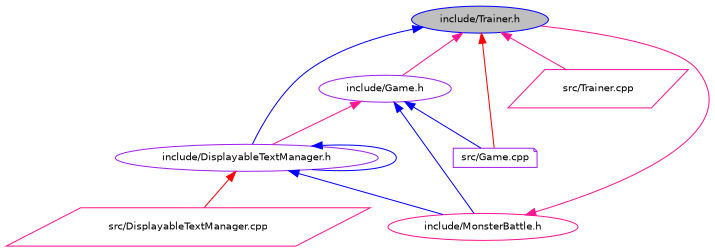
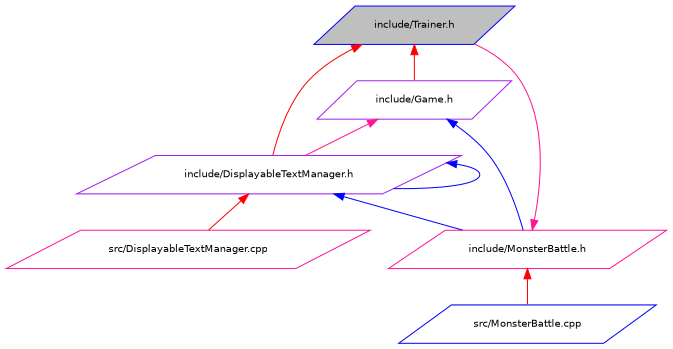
node "include/Trainer.h": shape ellipse -> parallelogram
edge "include/Game.h" -> "include/Trainer.h": color deeppink -> red
edge "include/DisplayableTextManager.h" -> "include/Trainer.h": color blue -> red
node "include/Game.h": shape ellipse -> parallelogram
node "src/Trainer.cpp": removed
node "include/DisplayableTextManager.h": shape ellipse -> parallelogram
node "src/Game.cpp": removed
node "include/MonsterBattle.h": shape ellipse -> parallelogram
node "src/MonsterBattle.cpp": added
